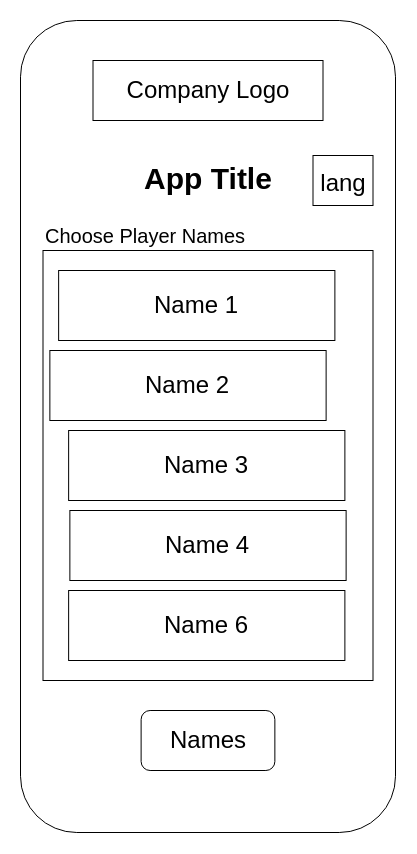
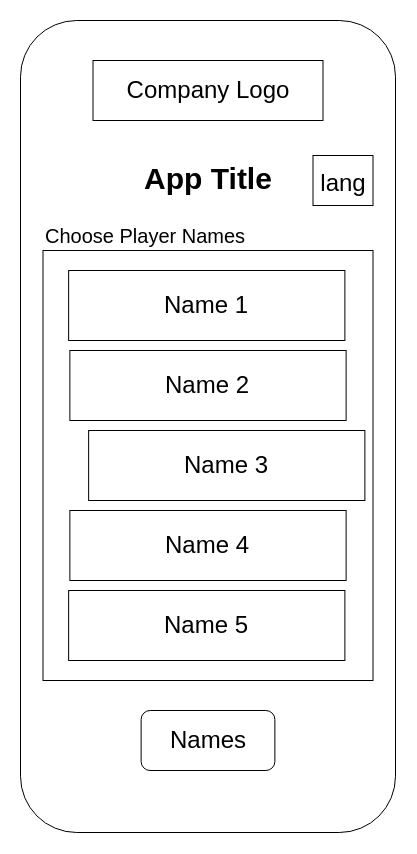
node "Name 1": moved (197, 306) -> (207, 306)
node "Name 2": moved (188, 386) -> (208, 386)
node "Name 3": moved (207, 466) -> (227, 466)
node "Name 6": label "Name 6" -> "Name 5"
